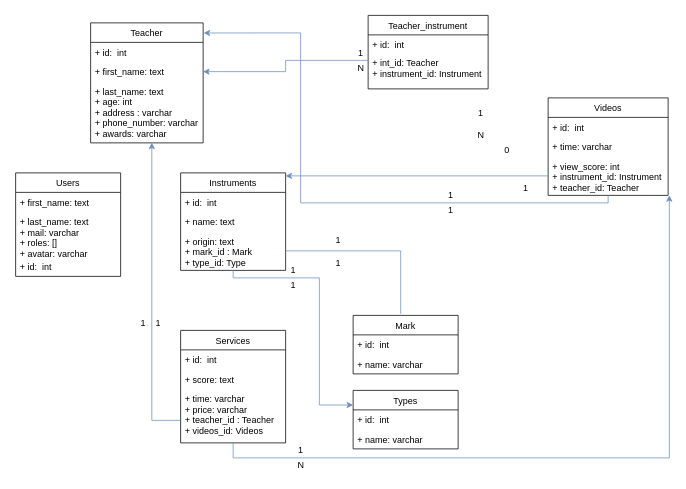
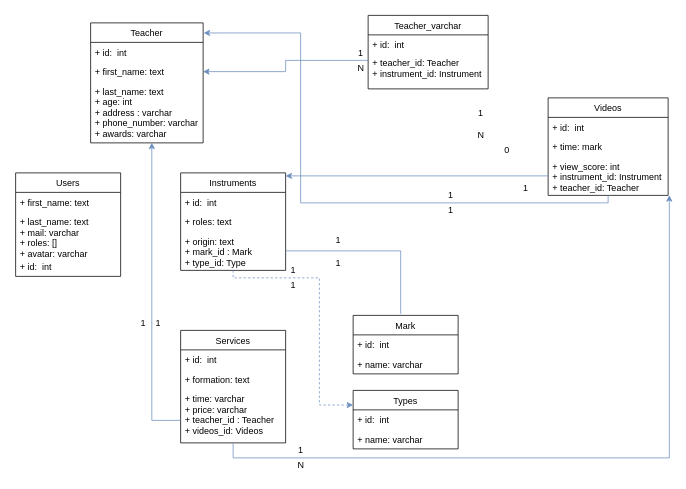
node "Teacher_instrument": label "Teacher_instrument" -> "Teacher_varchar"
node "+ int_id: Teacher + instrument_id: Instrument": label "+ int_id: Teacher + instrument_id: Instrument" -> "+ teacher_id: Teacher + instrument_id: Instrument"
node "+ time: varchar": label "+ time: varchar" -> "+ time: mark"
node "+ name: text": label "+ name: text" -> "+ roles: text"
edge "+ origin: text + mark_id : Mark + type_id: Type" -> "Types": style solid -> dashed
node "+ score: text": label "+ score: text" -> "+ formation: text"
